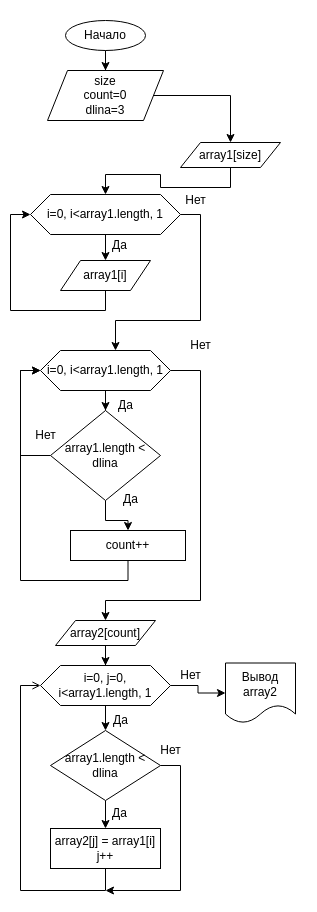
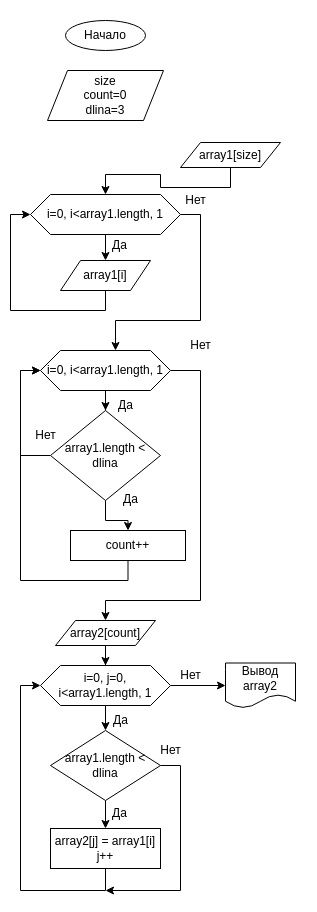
edge "Начало" -> "size count=0 dlina=3": removed
edge "size count=0 dlina=3" -> "array1[size]": removed
edge "array2[j] = array1[i] j++" -> "i=0, j=0, i<array1.length, 1": arrowhead open -> classic
node "Вывод array2": size 70x60 -> 70x45
